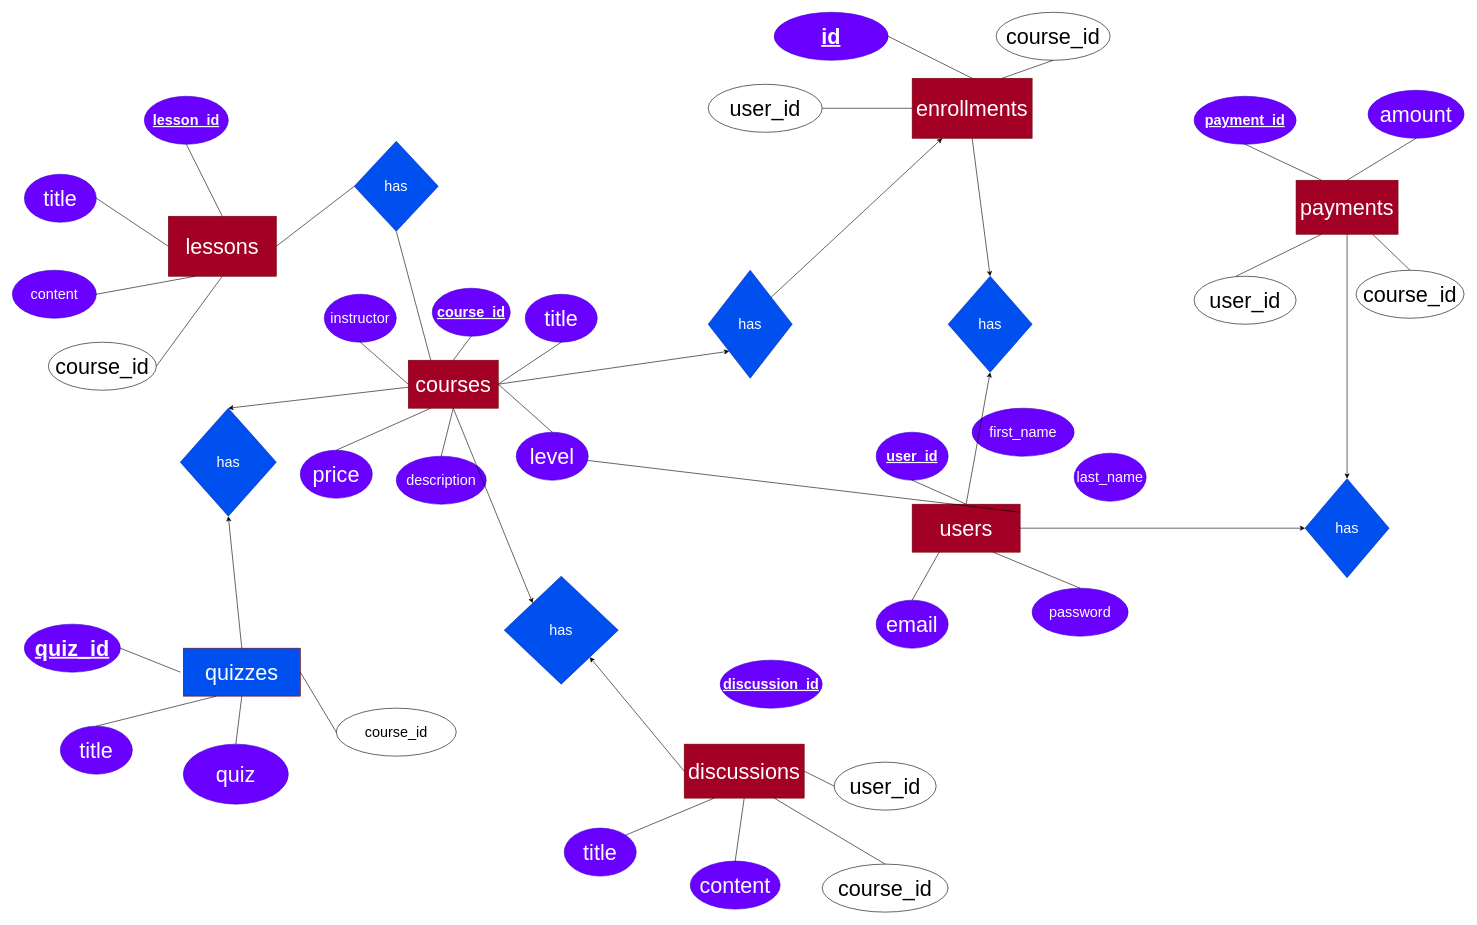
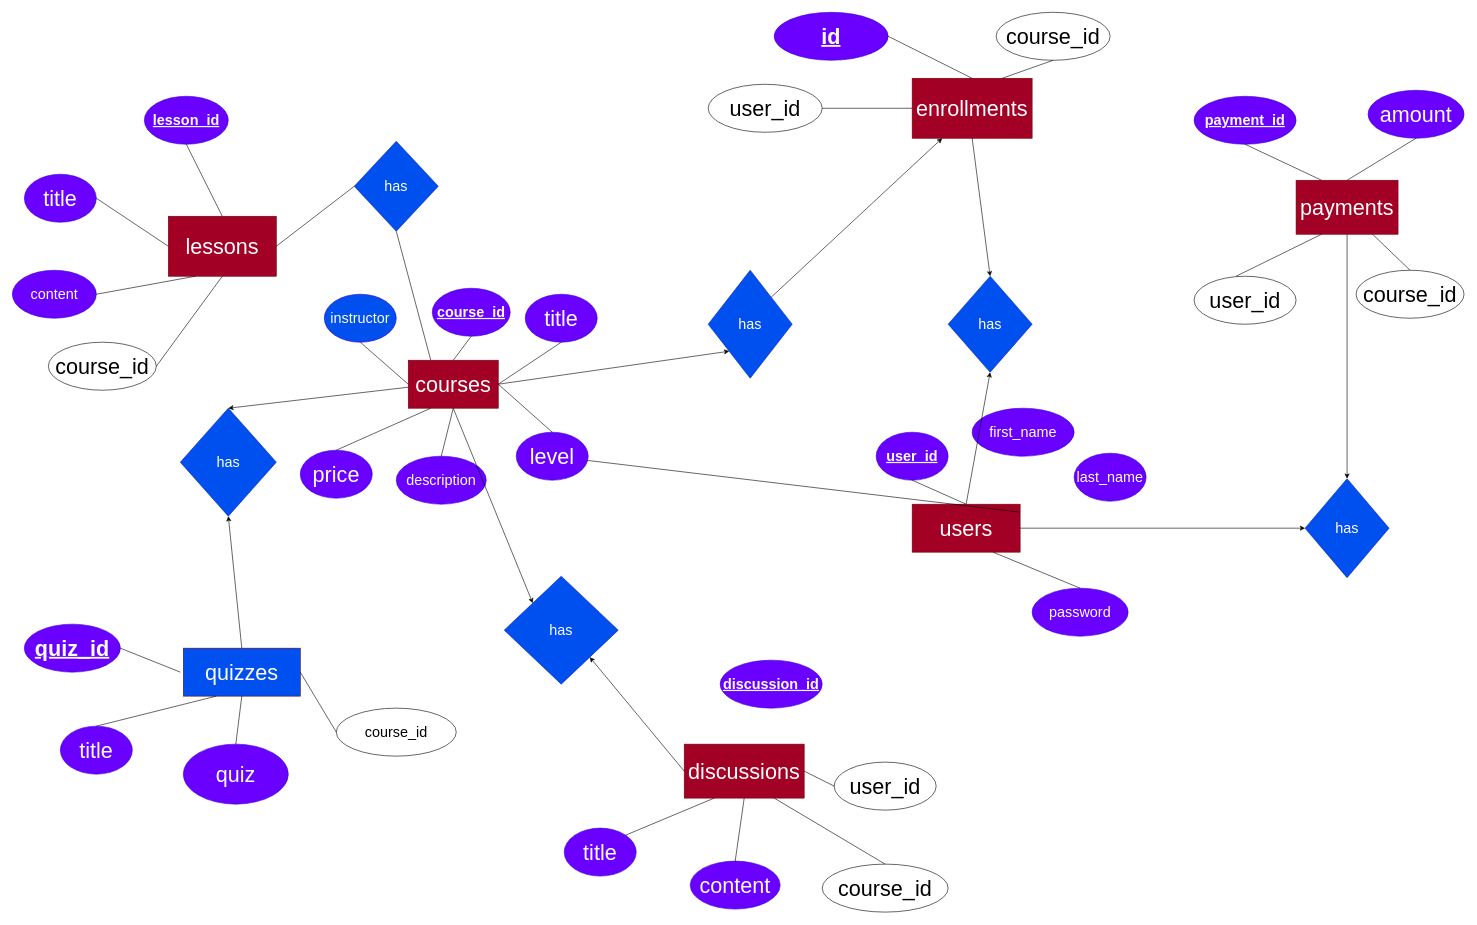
node "instructor": fillcolor #6a00ff -> #0050ef
edge "users" -- "email": removed
node "email": removed
